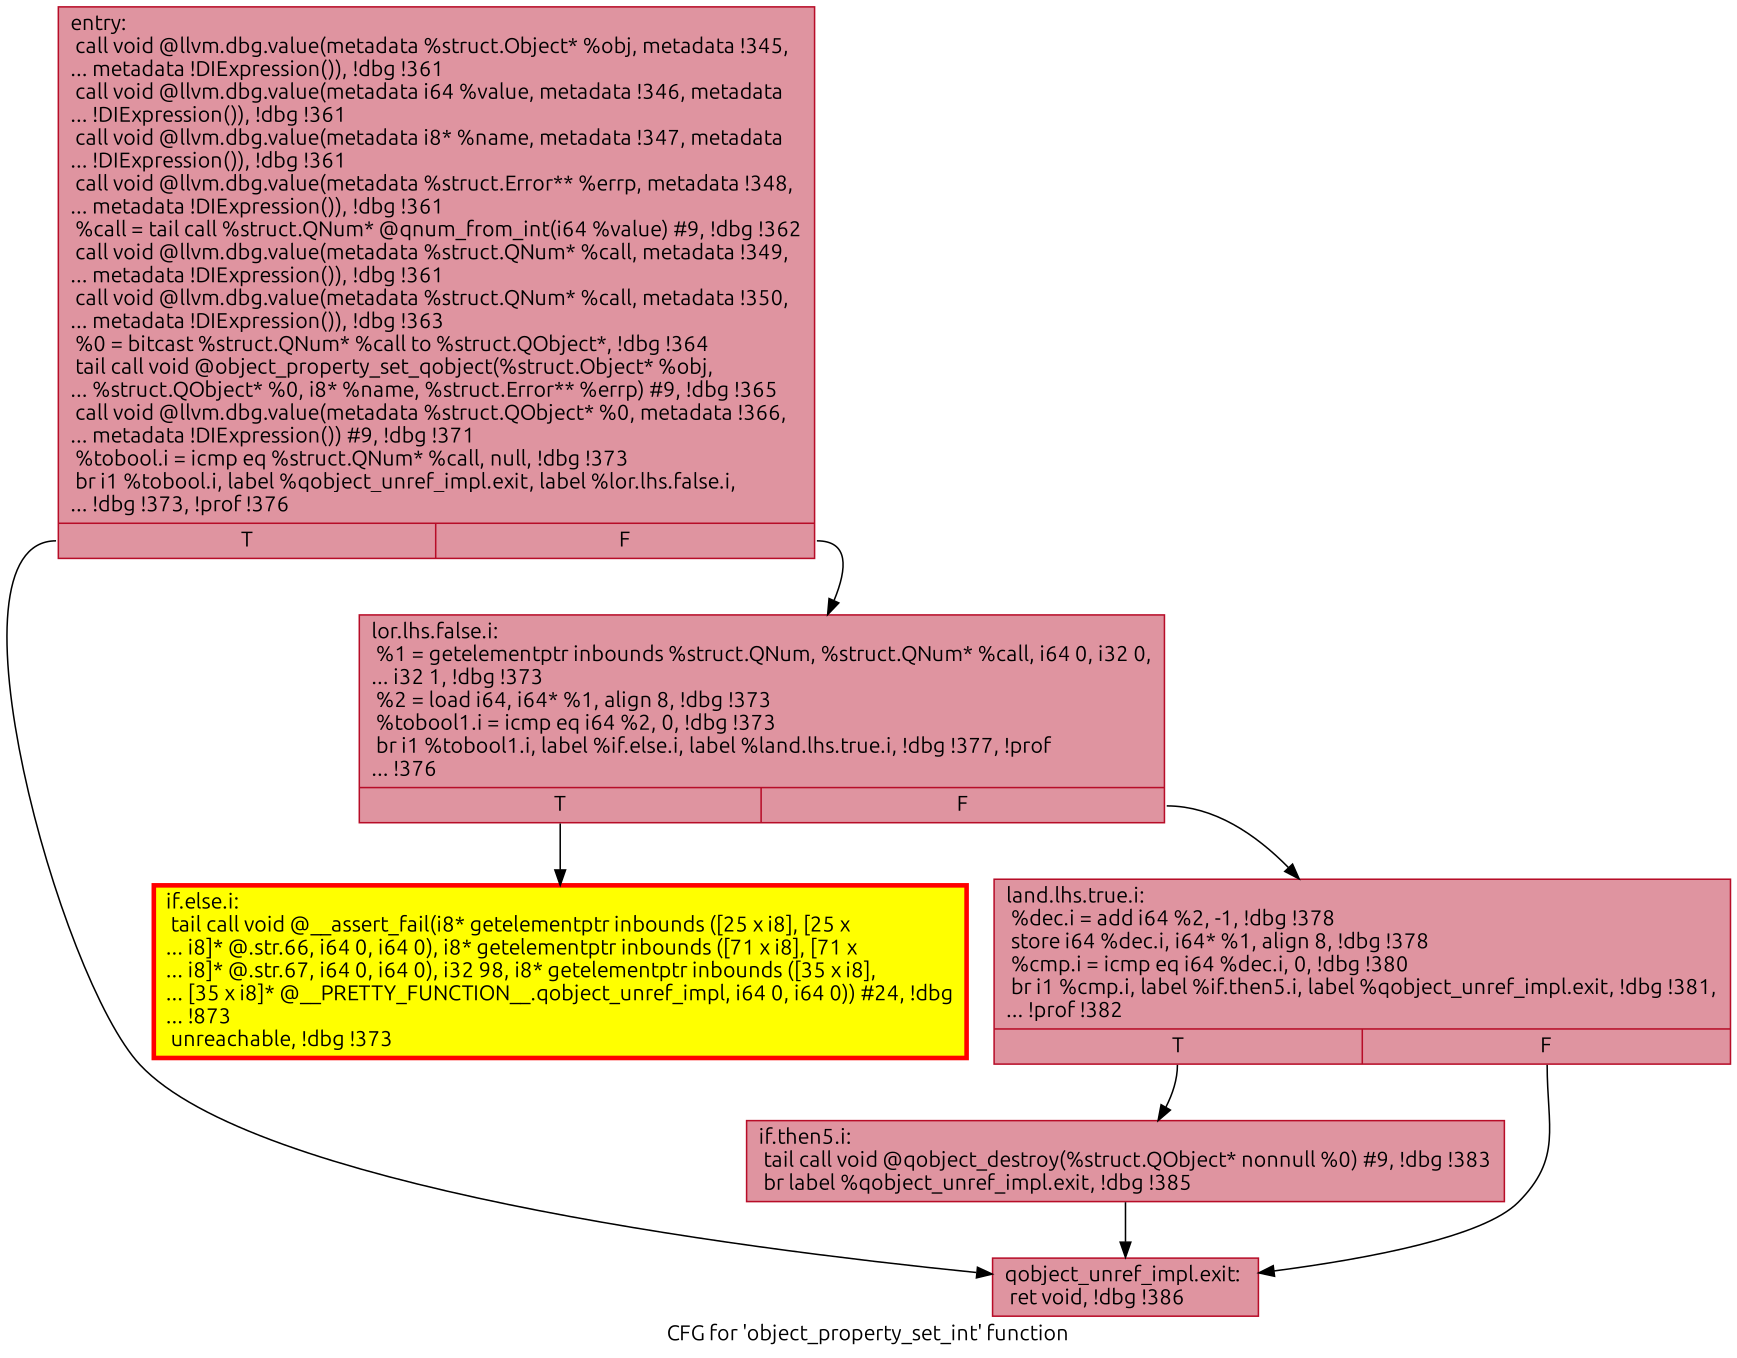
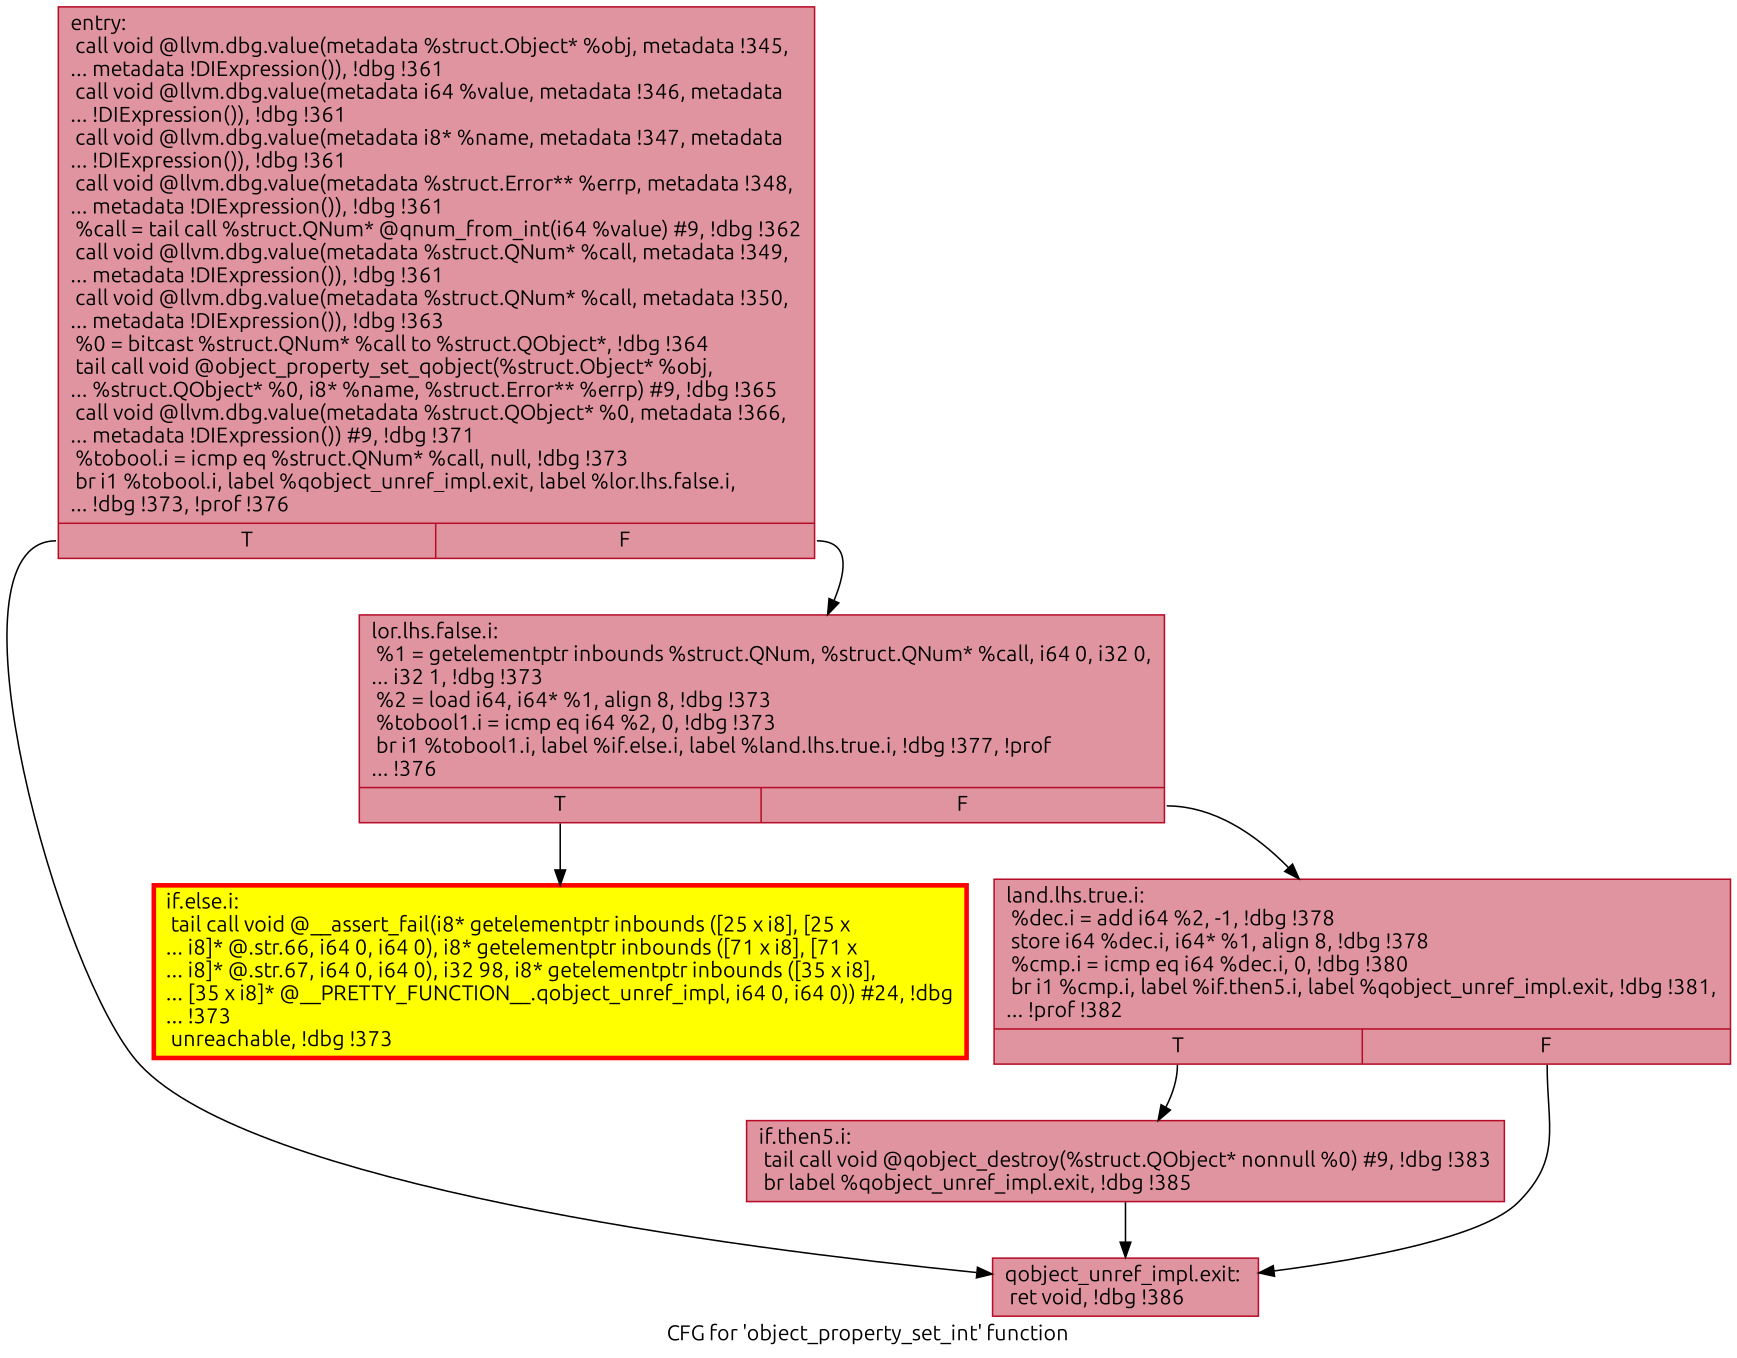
node "if.else.i:": text "... !873" -> "... !373"
